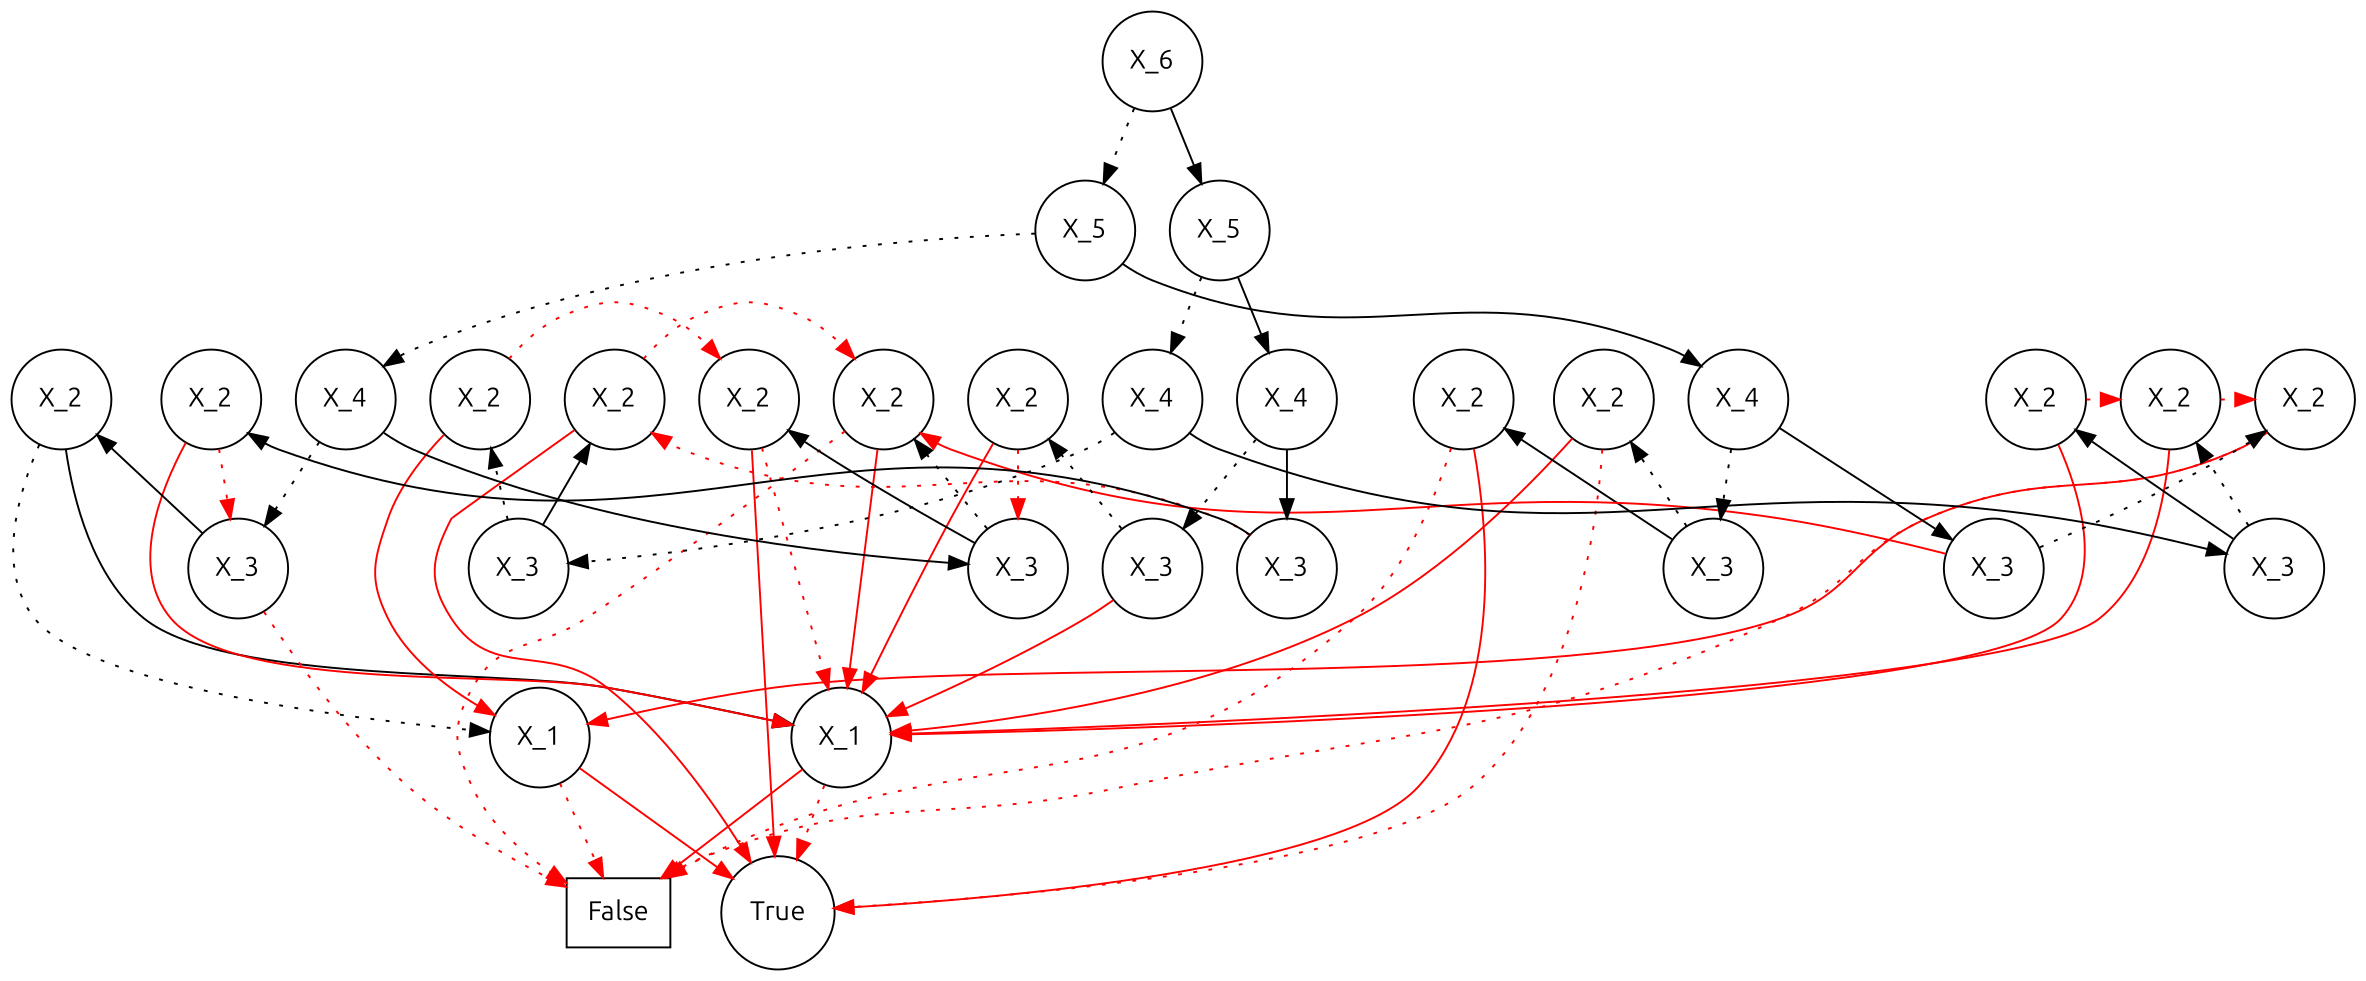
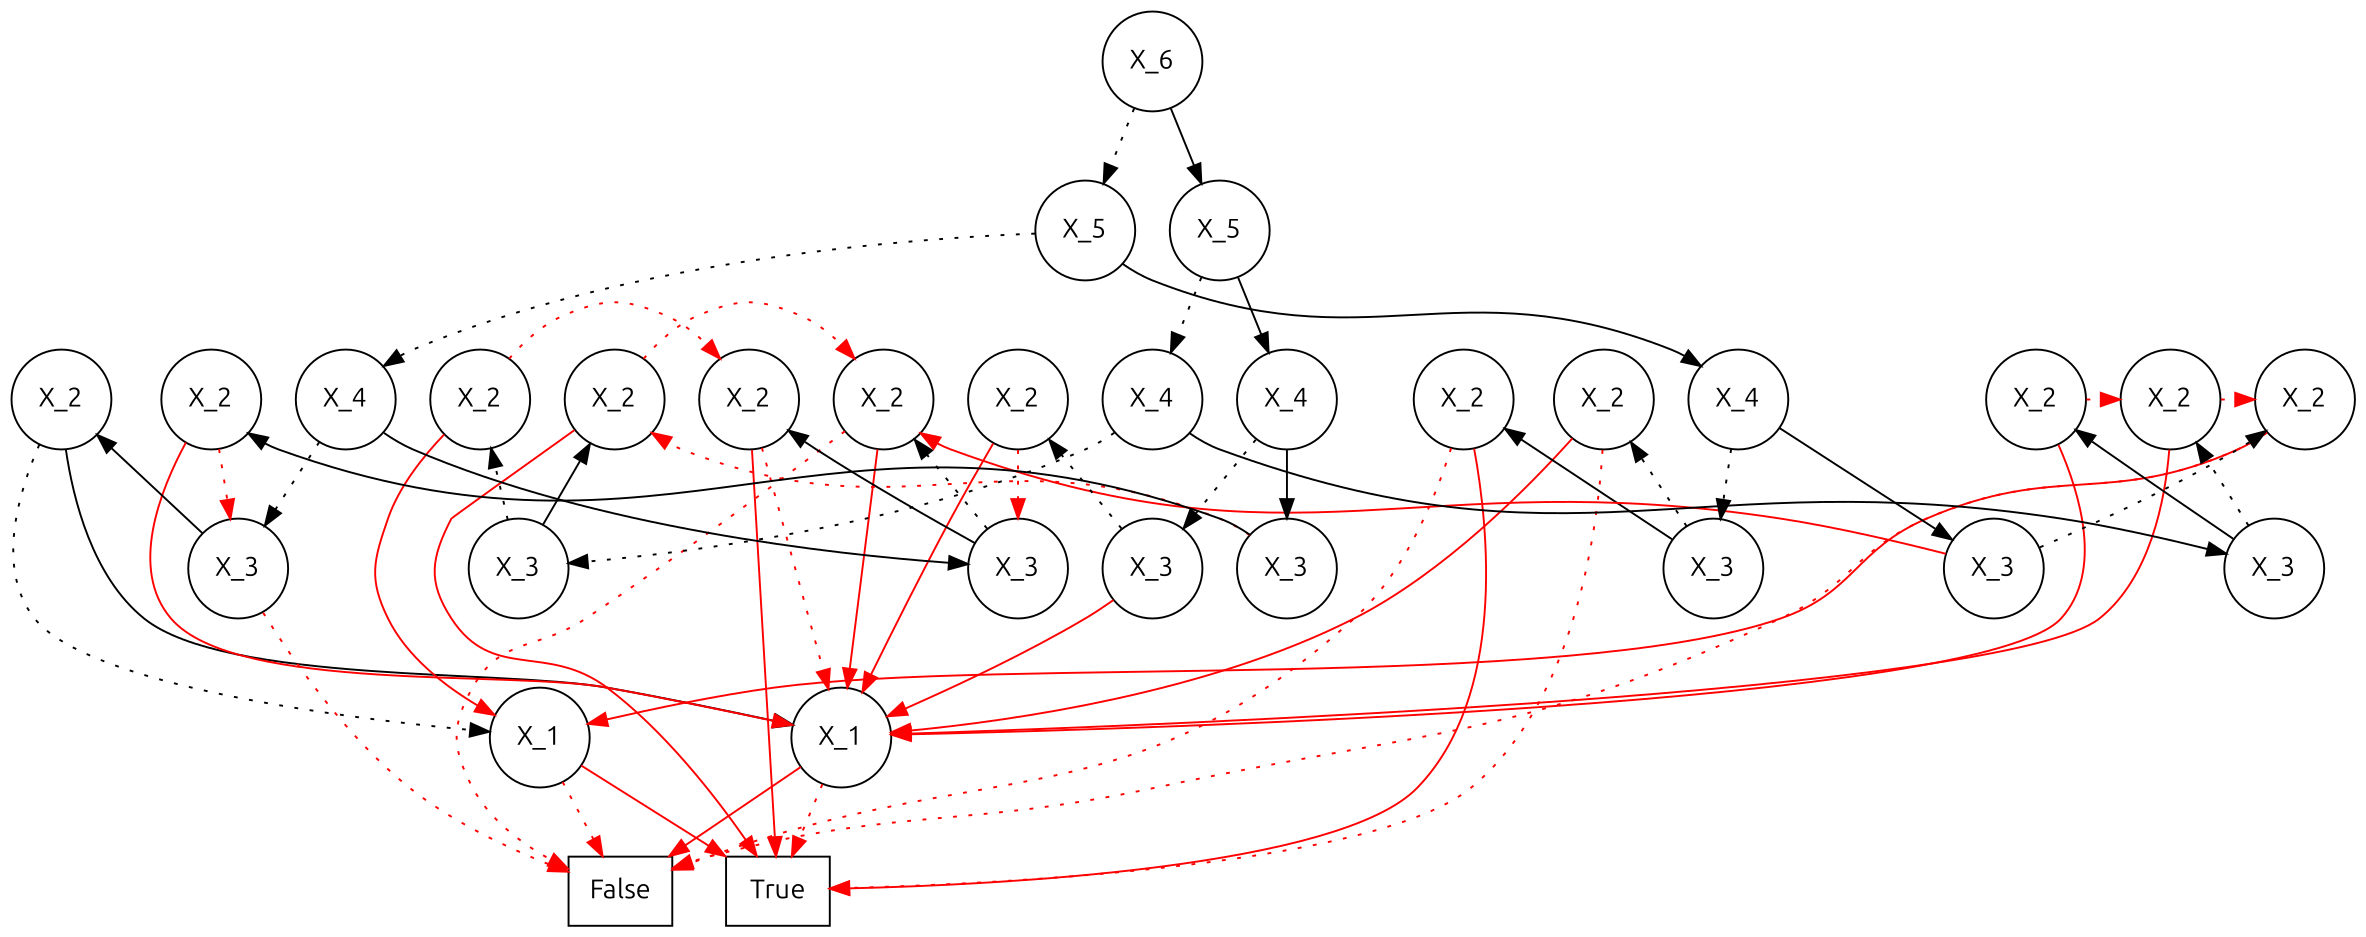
node "True": shape circle -> box
